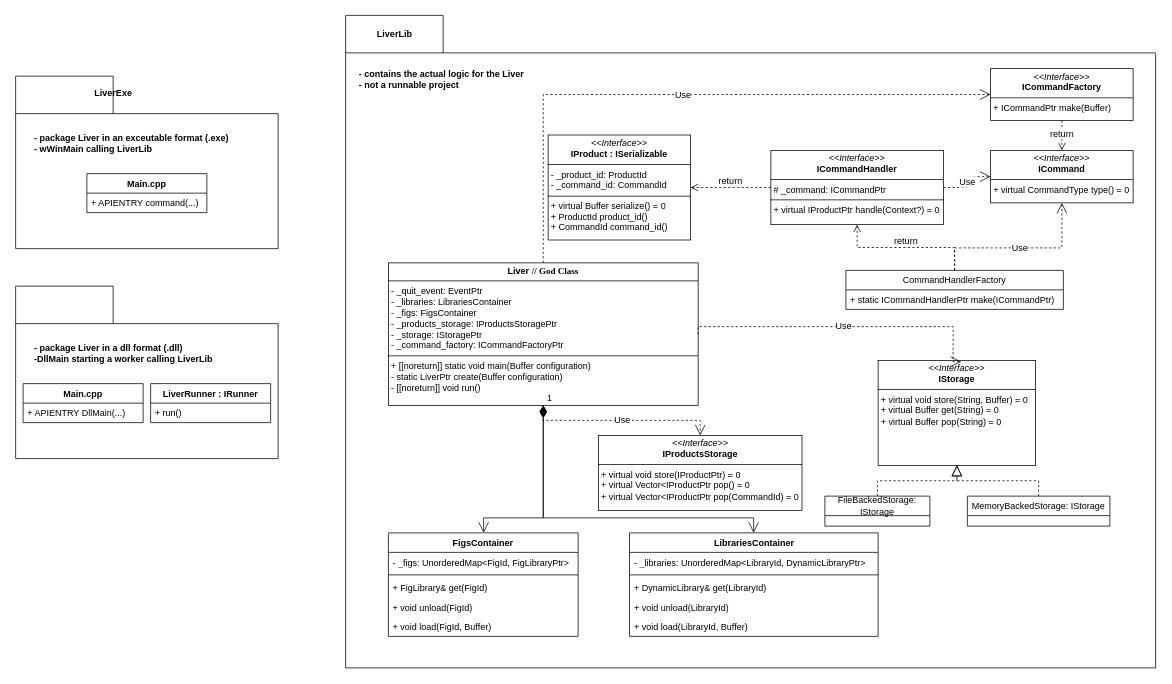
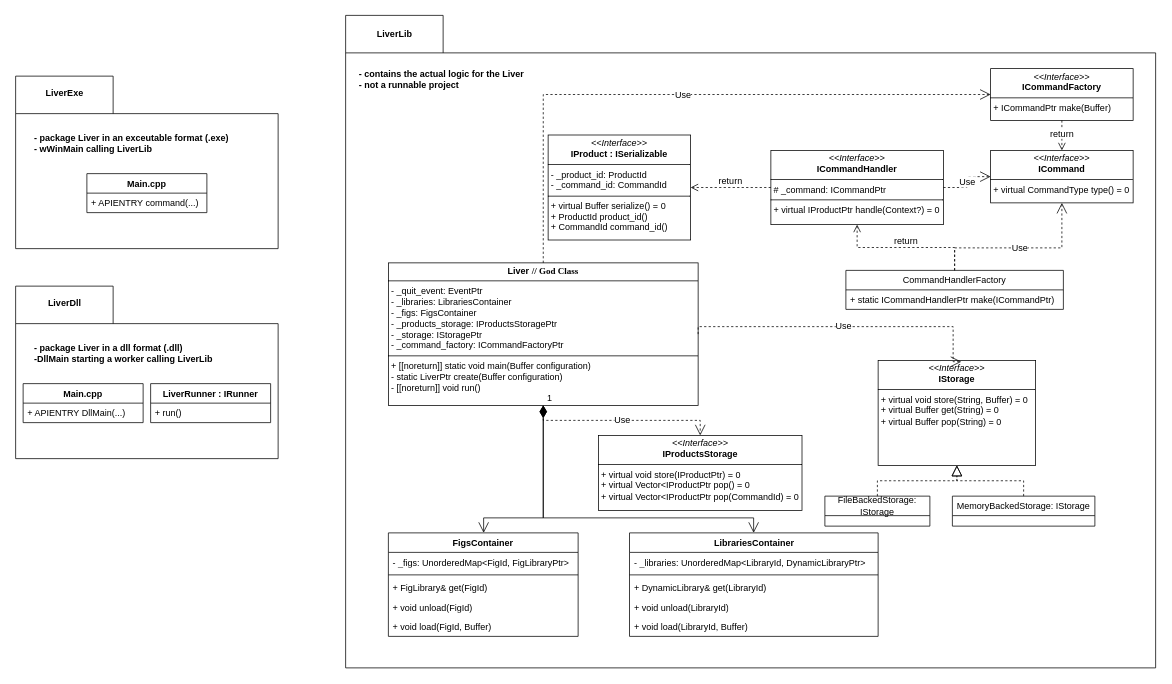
node "LiverExe": moved (113, 93) -> (64, 93)
node "LiverDll": added
node "MemoryBackedStorage: IStorage": moved (1038, 511) -> (1023, 511)
